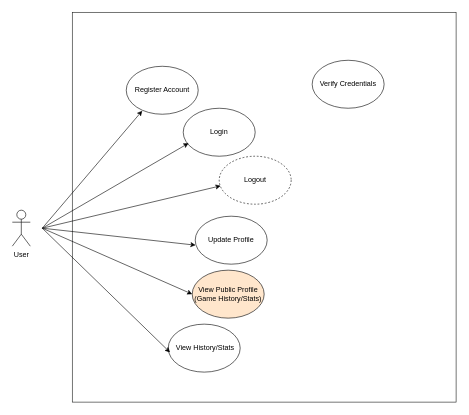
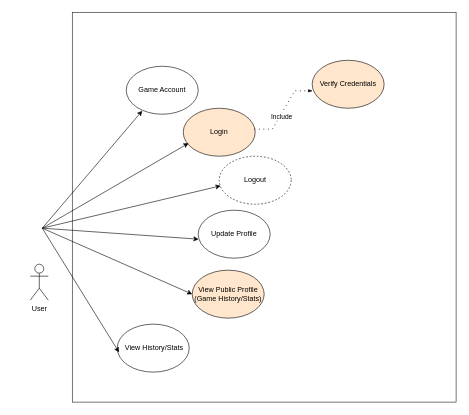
node "Verify Credentials": fillcolor #ffffff -> #ffe6cc
node "Register Account": label "Register Account" -> "Game Account"
edge "Login" -> "Verify Credentials": added, label "Include"
node "Login": fillcolor #ffffff -> #ffe6cc
node "User": moved (21, 228) -> (39, 282)
node "Update Profile": moved (231, 240) -> (234, 234)
node "View History/Stats": moved (204, 348) -> (153, 348)
